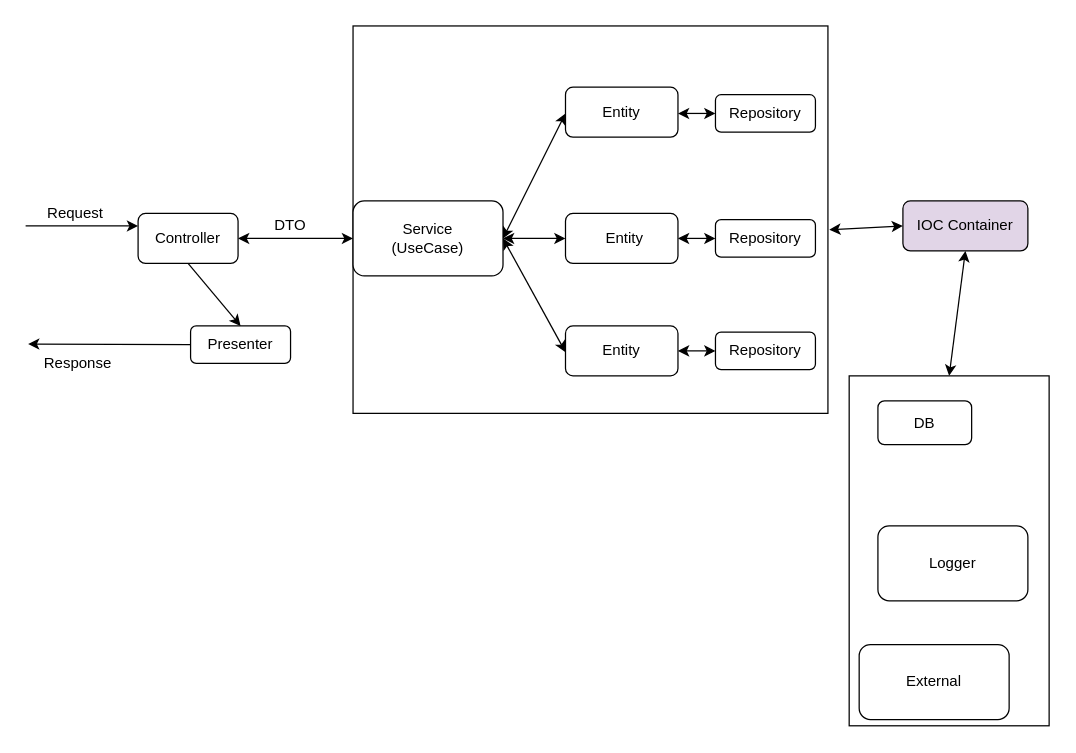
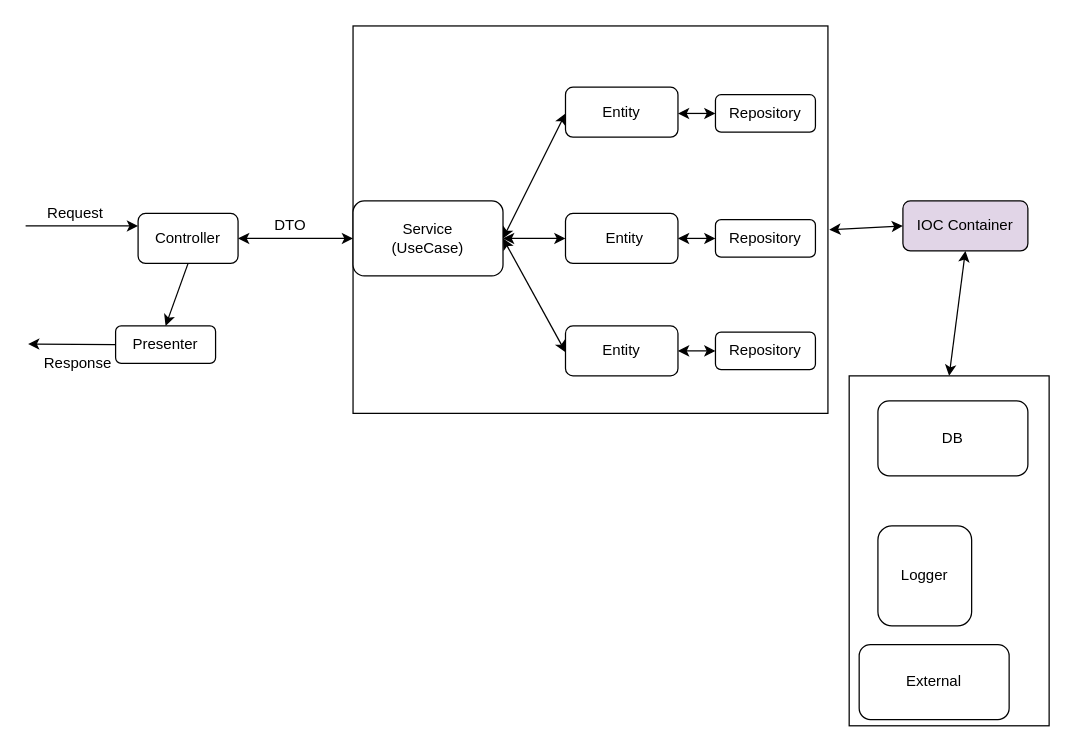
node "Presenter": moved (241, 344) -> (166, 344)
node "DB": size 94x44 -> 150x75
node "Logger": size 150x75 -> 94x100
